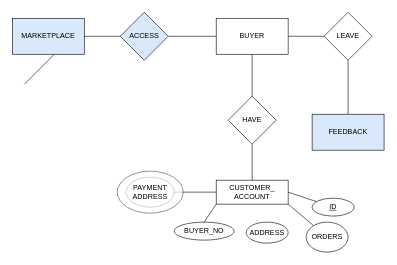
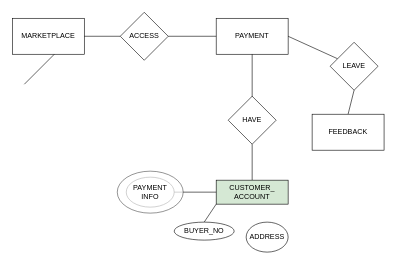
node "MARKETPLACE": fillcolor #dae8fc -> #ffffff
node "ACCESS": fillcolor #dae8fc -> #ffffff
node "BUYER": label "BUYER" -> "PAYMENT"
node "LEAVE": moved (348, 36) -> (354, 66)
node "FEEDBACK": fillcolor #dae8fc -> #ffffff
node "PAYMENT ADDRESS": label "PAYMENT ADDRESS" -> "PAYMENT INFO"
node "CUSTOMER_ ACCOUNT": fillcolor #ffffff -> #d5e8d4
edge "CUSTOMER_ ACCOUNT" -- "ID": removed
node "ID": removed
edge "CUSTOMER_ ACCOUNT" -- "ORDERS": removed
node "ADDRESS": size 42x21 -> 42x30
node "ORDERS": removed
